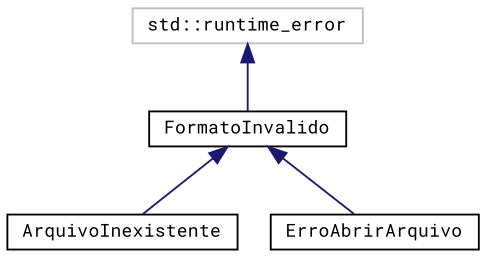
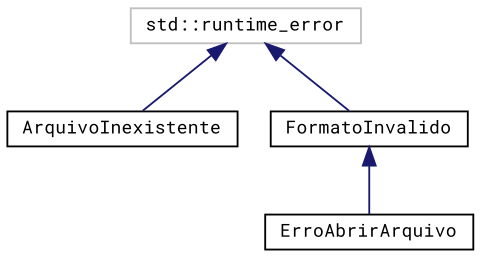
edge "ArquivoInexistente" -> "FormatoInvalido": now "ArquivoInexistente" -> "std::runtime_error"
